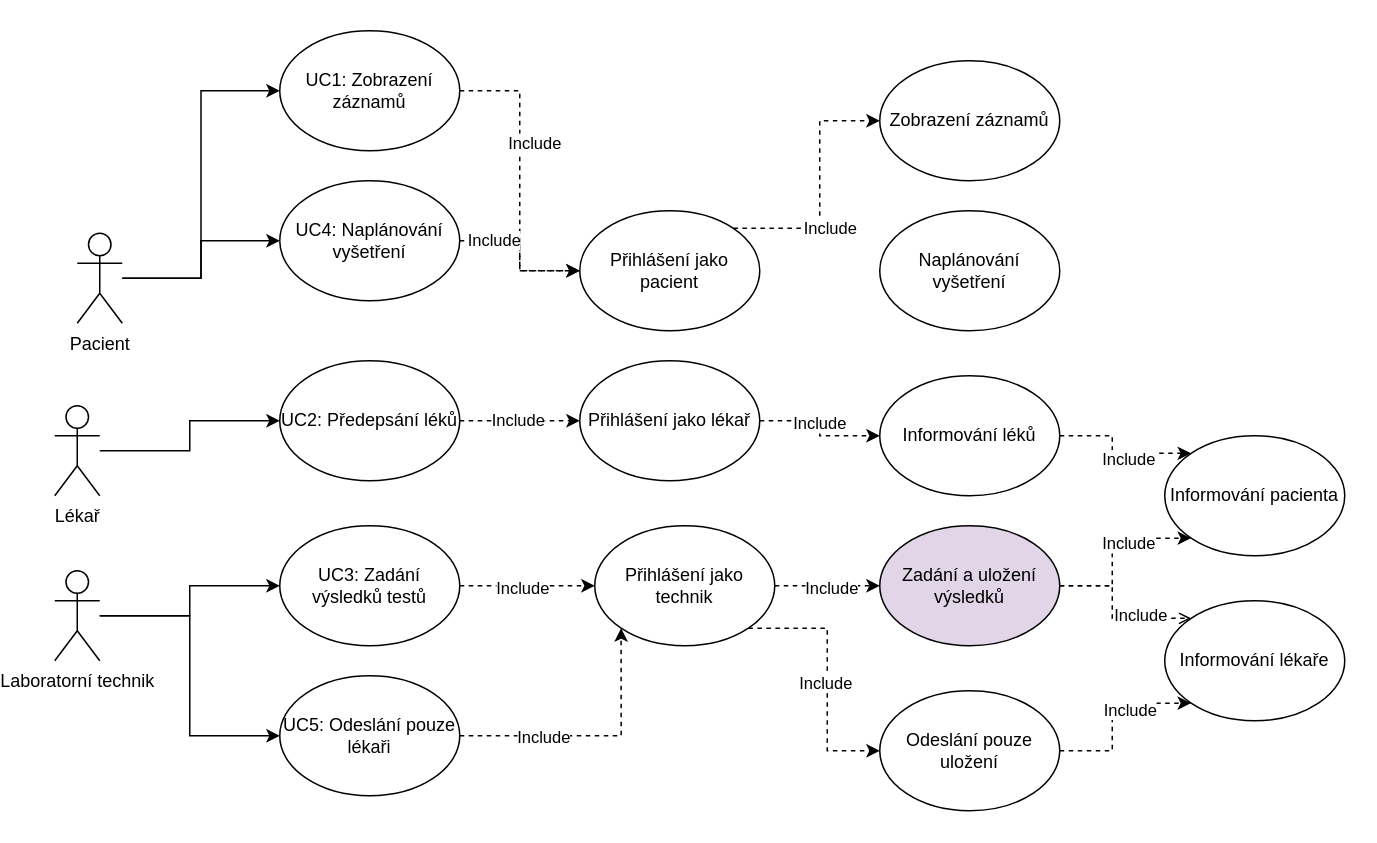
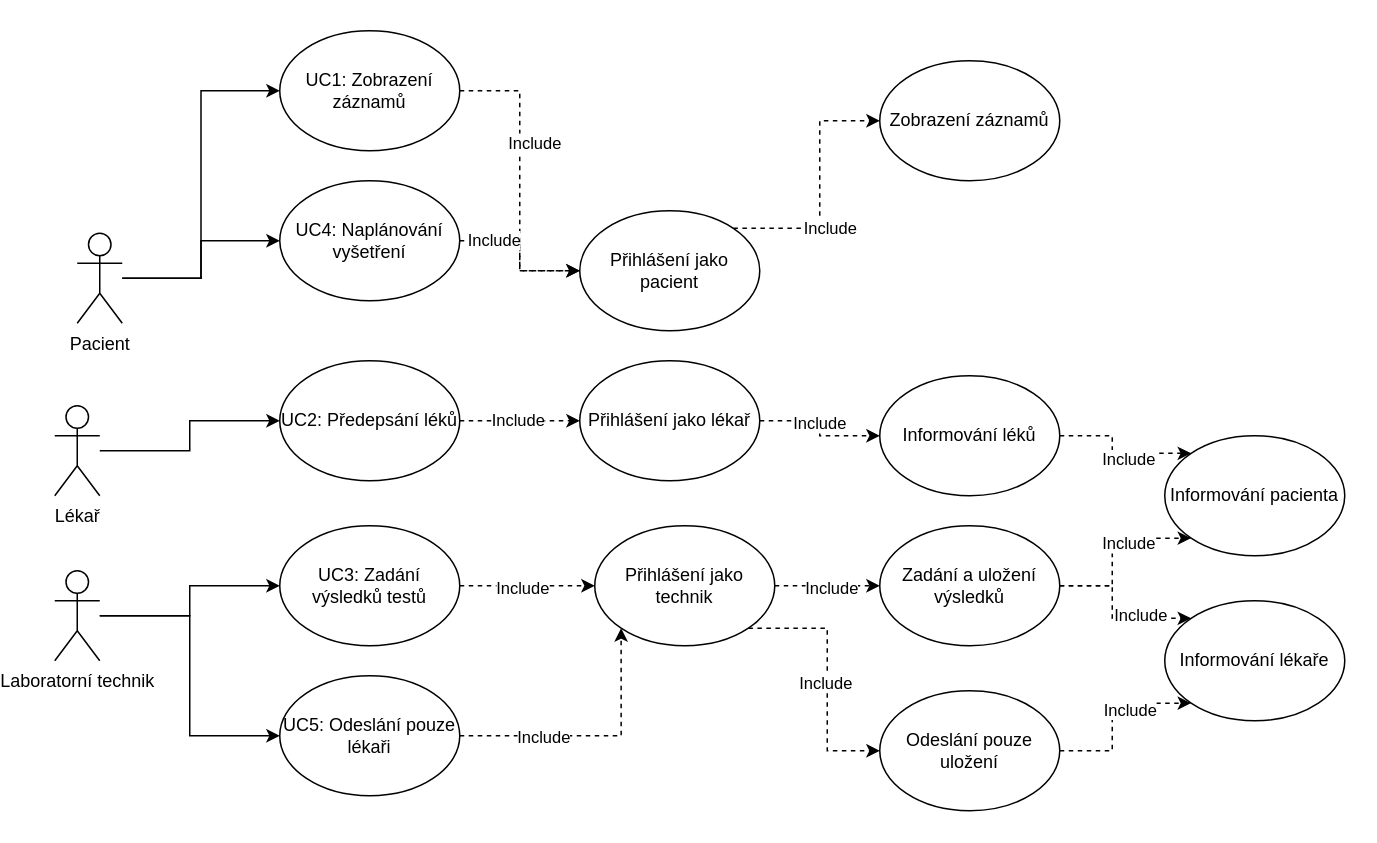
node "Naplánování vyšetření": removed
node "Zadání a uložení výsledků": fillcolor #e1d5e7 -> #ffffff
edge "Zadání a uložení výsledků" -> "Informování lékaře": arrowhead open -> classic
